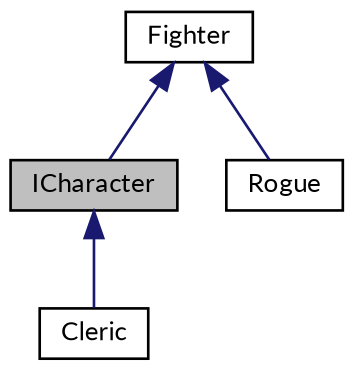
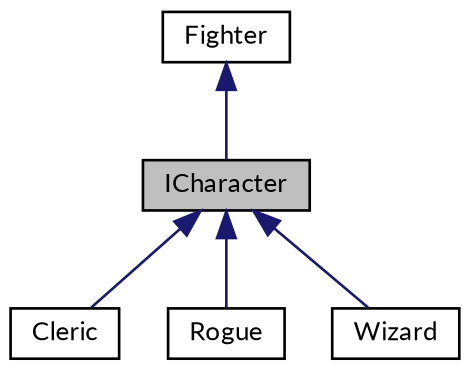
edge "Rogue" -> "Fighter": now "Rogue" -> "ICharacter"
node "Wizard": added
